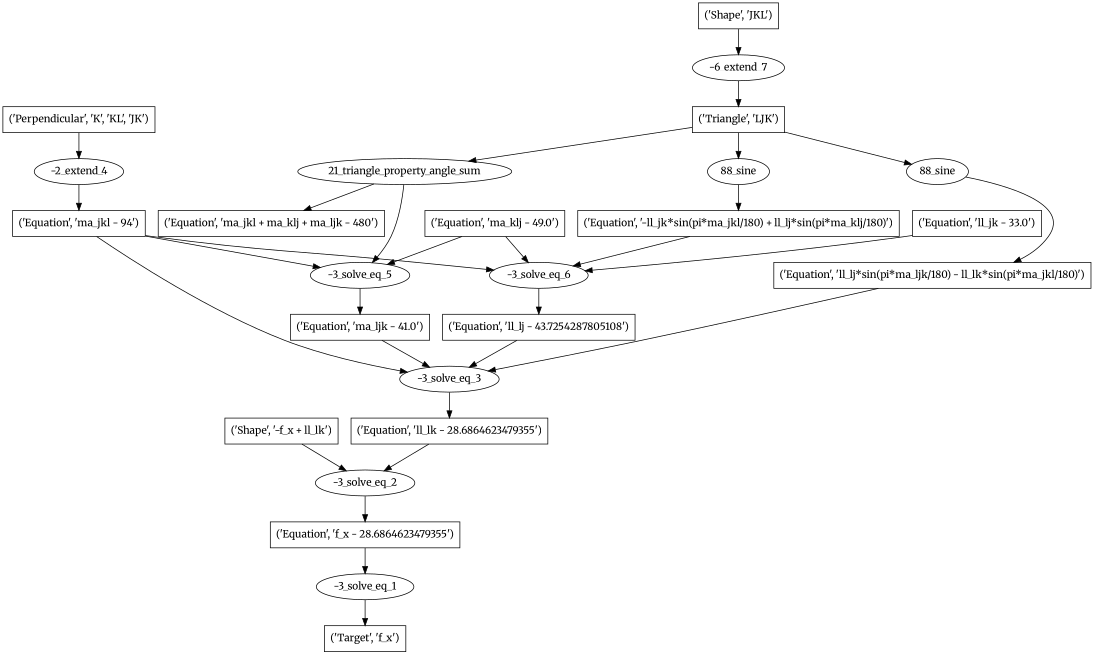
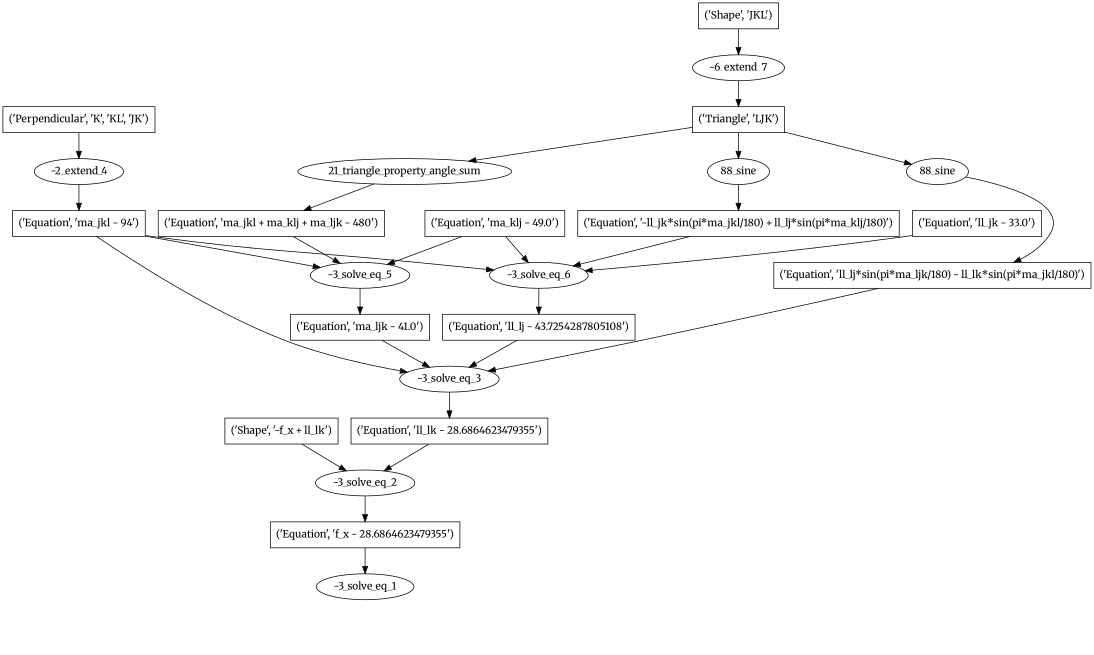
edge "21_triangle_property_angle_sum" -> "-3_solve_eq_5": now "('Equation', 'ma_jkl + ma_klj + ma_ljk - 480')" -> "-3_solve_eq_5"
node "('Target', 'f_x')": removed
